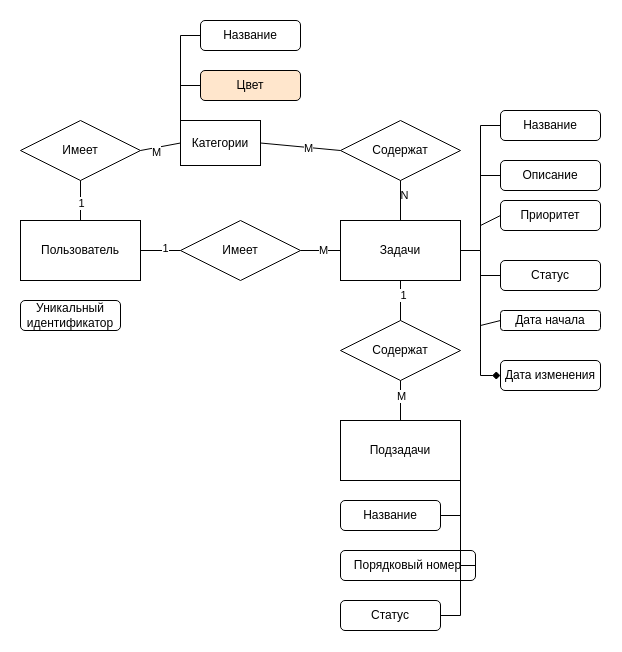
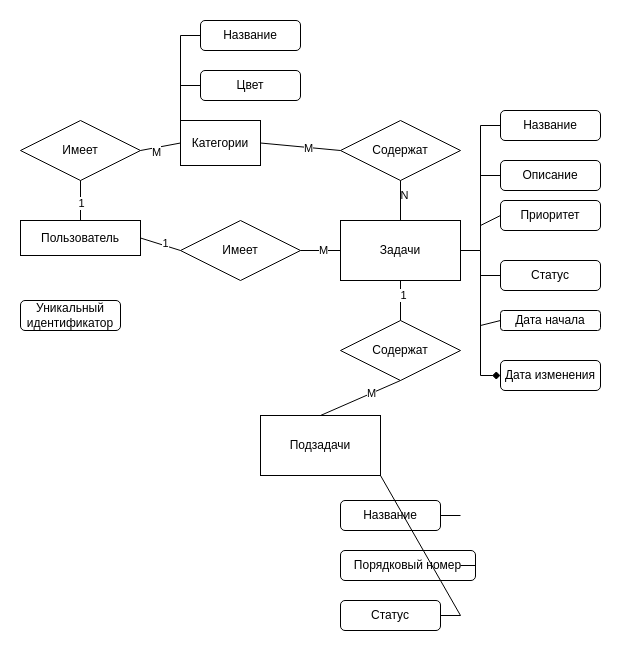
node "Цвет": fillcolor #ffe6cc -> #ffffff
node "Пользователь": size 120x60 -> 120x35
node "Подзадачи": moved (401, 451) -> (321, 446)
